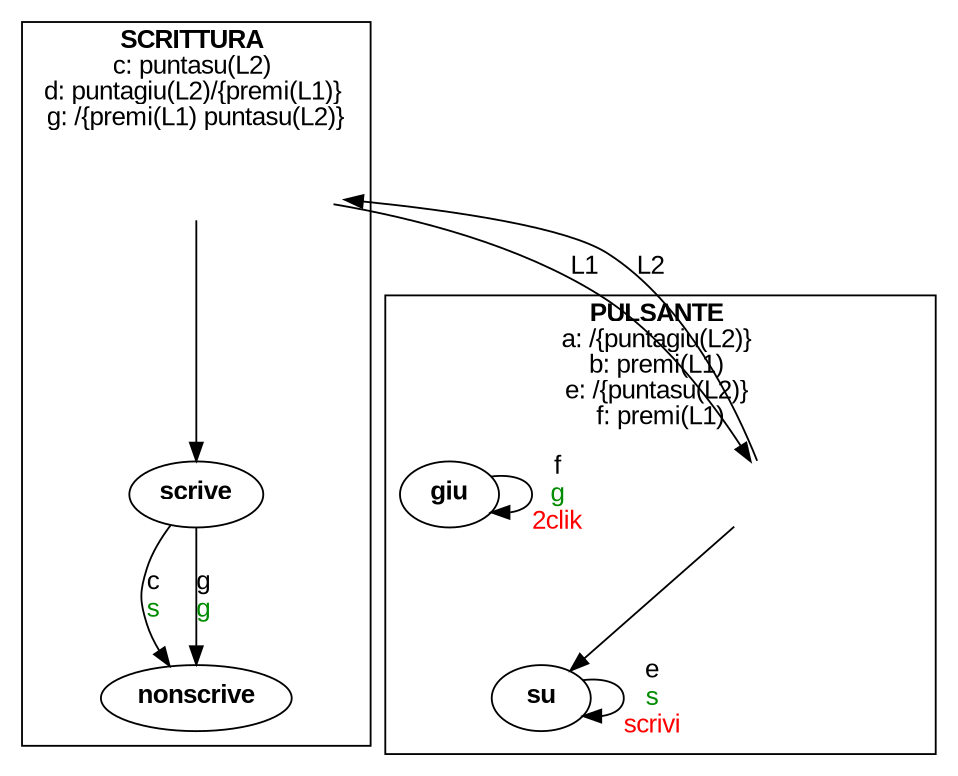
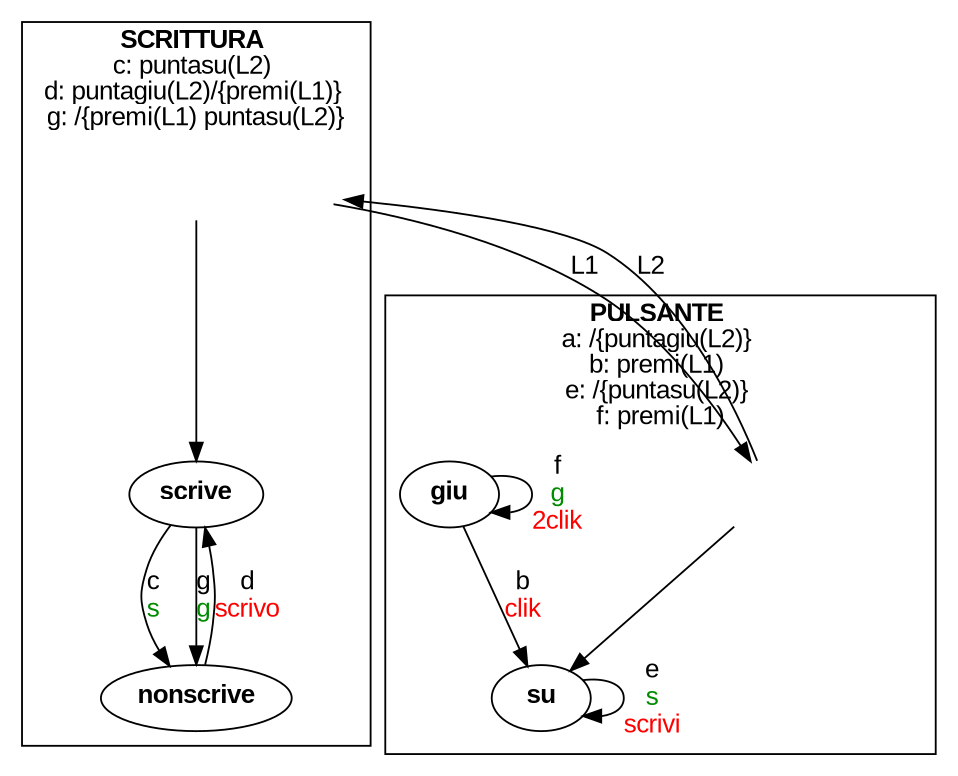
edge "giu" -> "su": added, label "b clik"
edge "nonscrive" -> "scrive": added, label "d scrivo"
